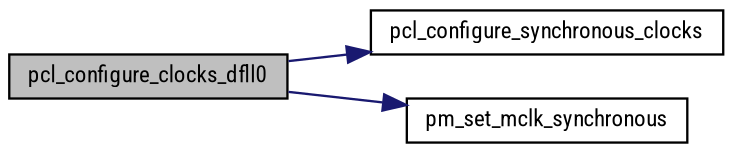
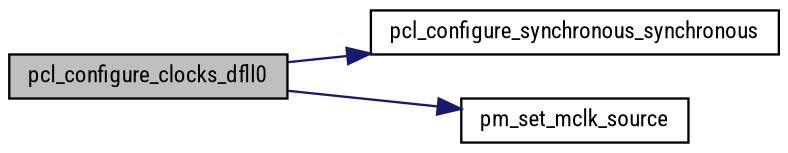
node "pcl_configure_synchronous_clocks": label "pcl_configure_synchronous_clocks" -> "pcl_configure_synchronous_synchronous"
node "pm_set_mclk_synchronous": label "pm_set_mclk_synchronous" -> "pm_set_mclk_source"
